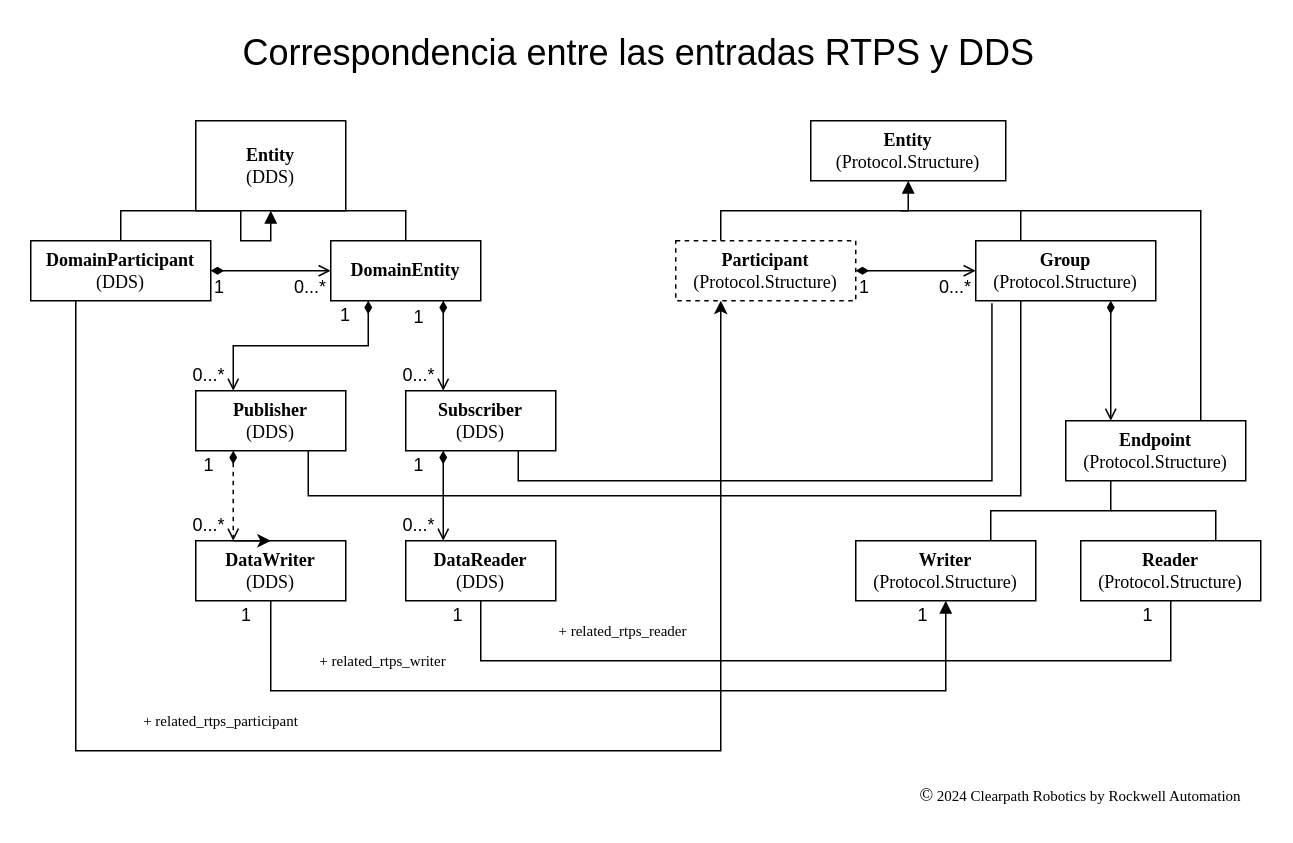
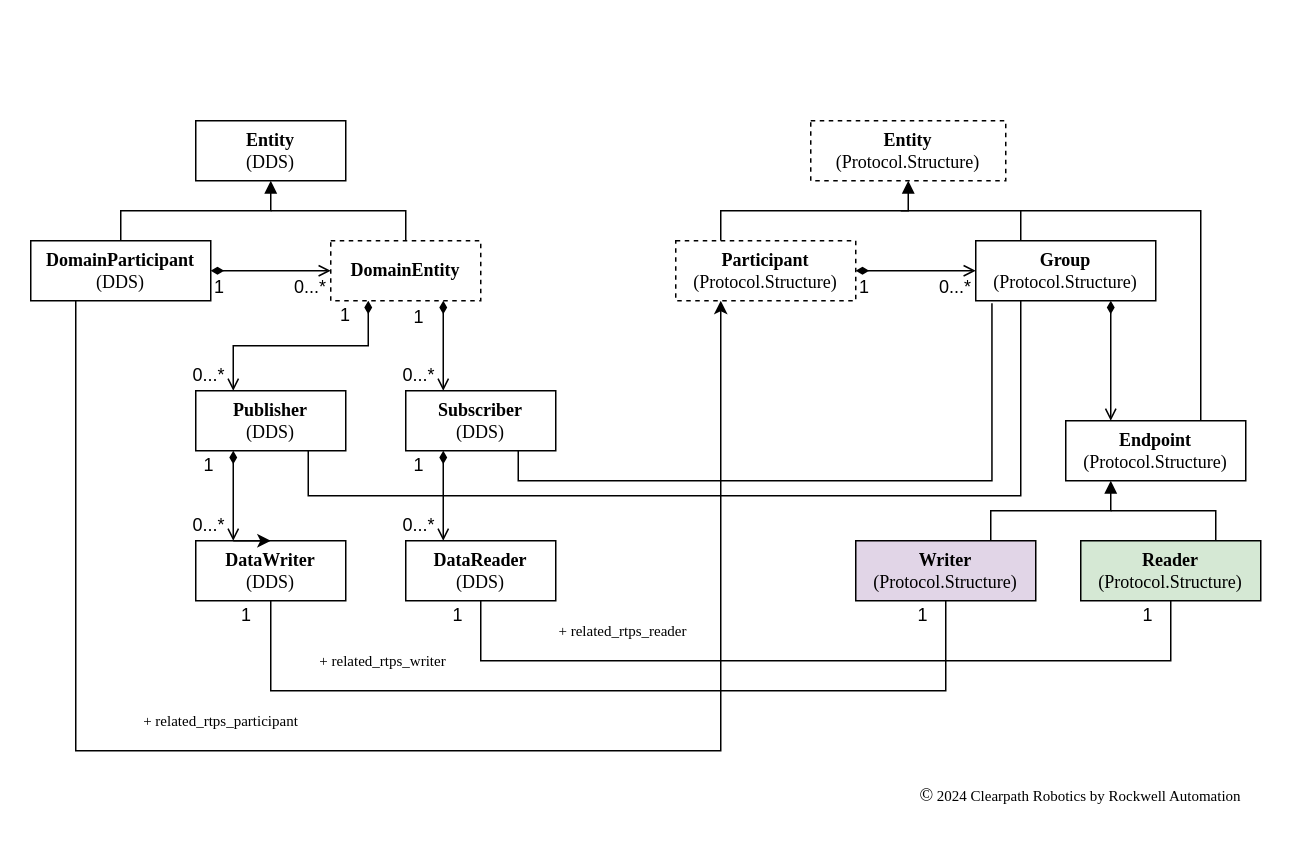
node "Correspondencia entre las entradas RTPS y DDS": removed
node "Entity (Protocol.Structure)": style solid -> dashed
node "Entity (DDS)": size 150x90 -> 150x60
node "DomainEntity": style solid -> dashed
edge "Endpoint (Protocol.Structure)" -- "Writer (Protocol.Structure)": arrowhead none -> block
edge "Publisher (DDS)" -- "DataWriter (DDS)": style dashed -> solid
node "Writer (Protocol.Structure)": fillcolor #ffffff -> #e1d5e7
node "Reader (Protocol.Structure)": fillcolor #ffffff -> #d5e8d4
edge "DataWriter (DDS)" -> "Writer (Protocol.Structure)": arrowhead block -> none
